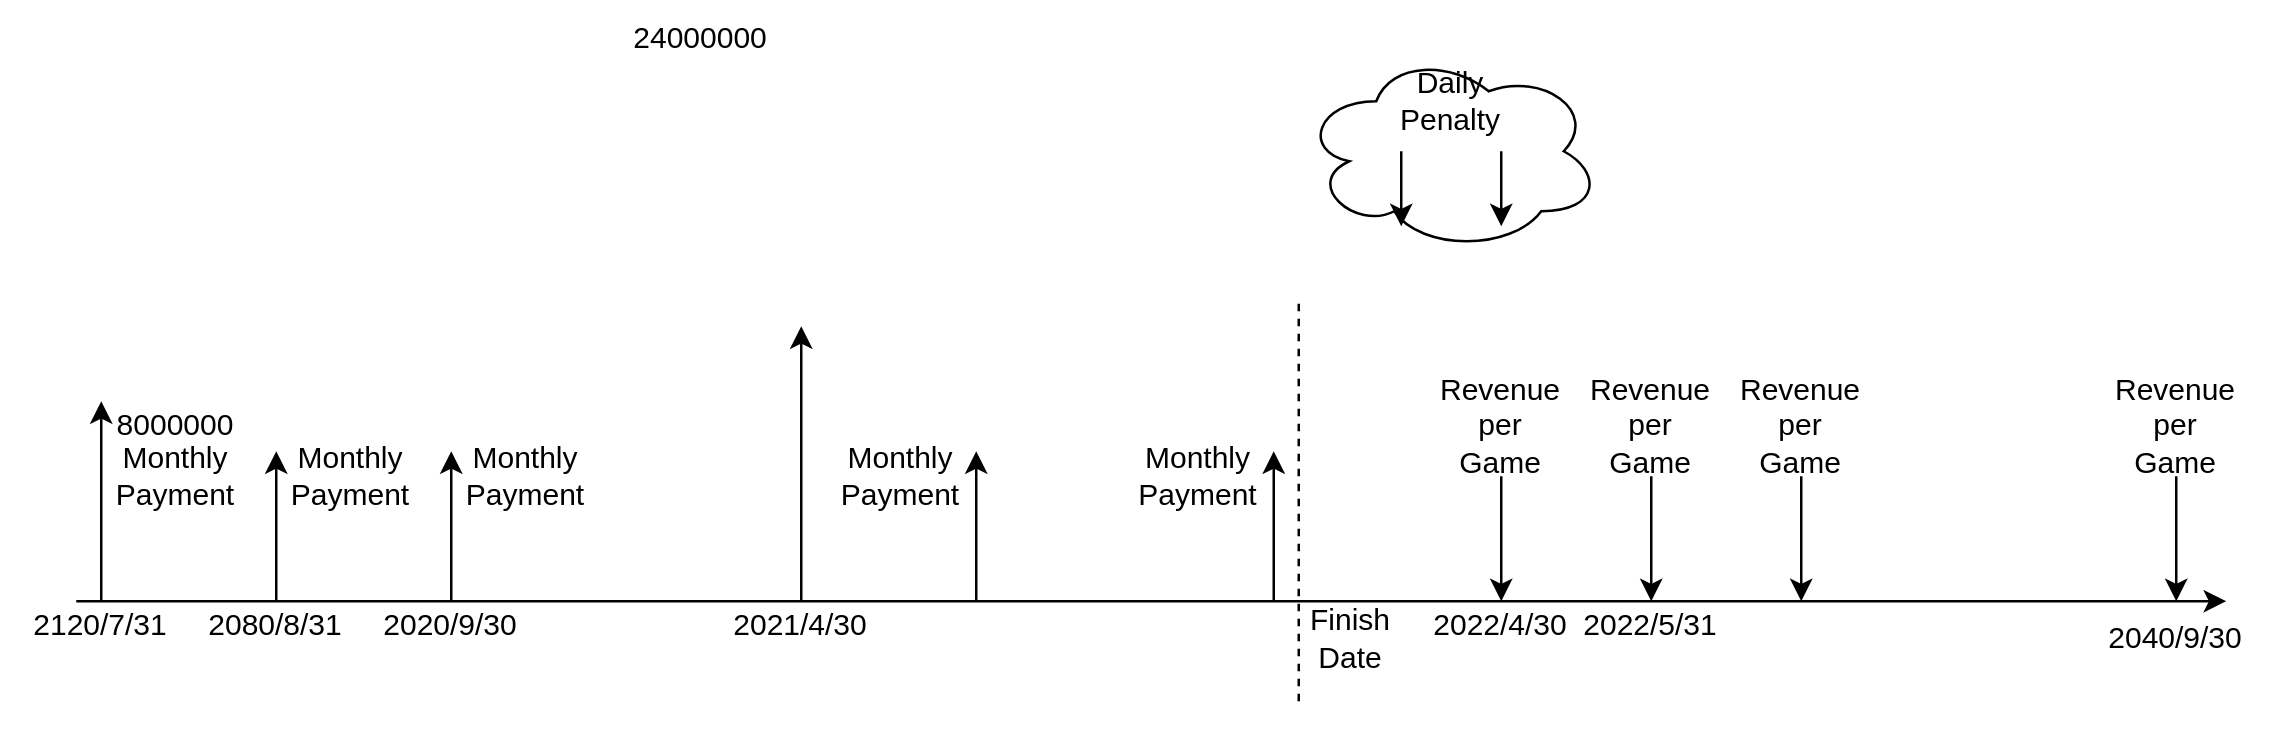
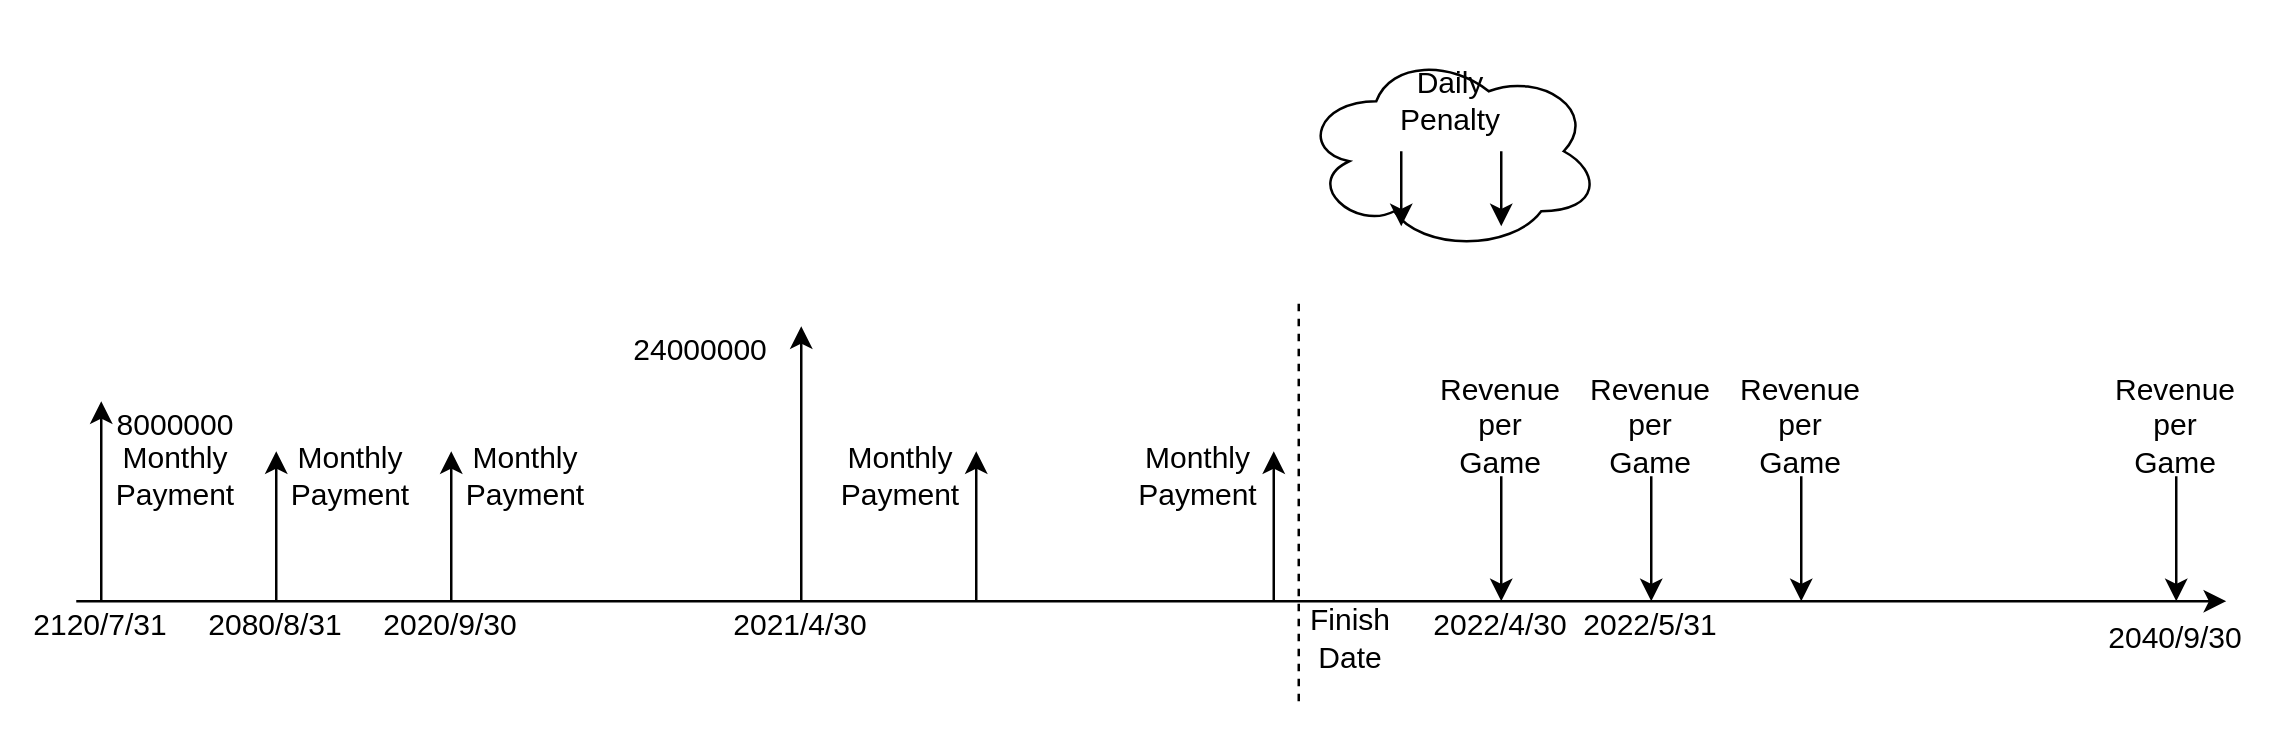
node "24000000": moved (701, 39) -> (701, 351)
